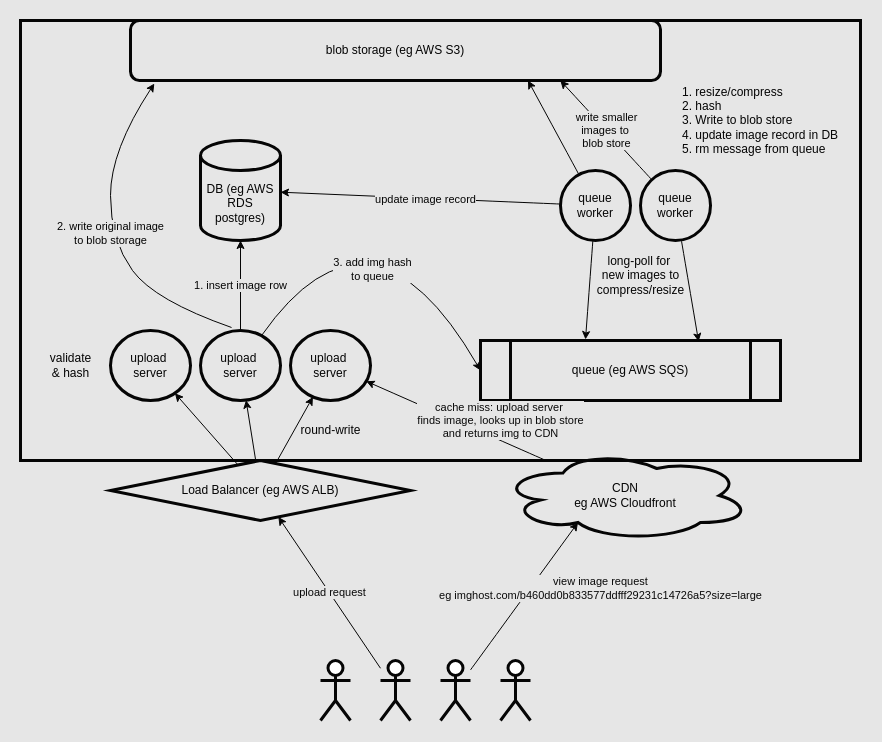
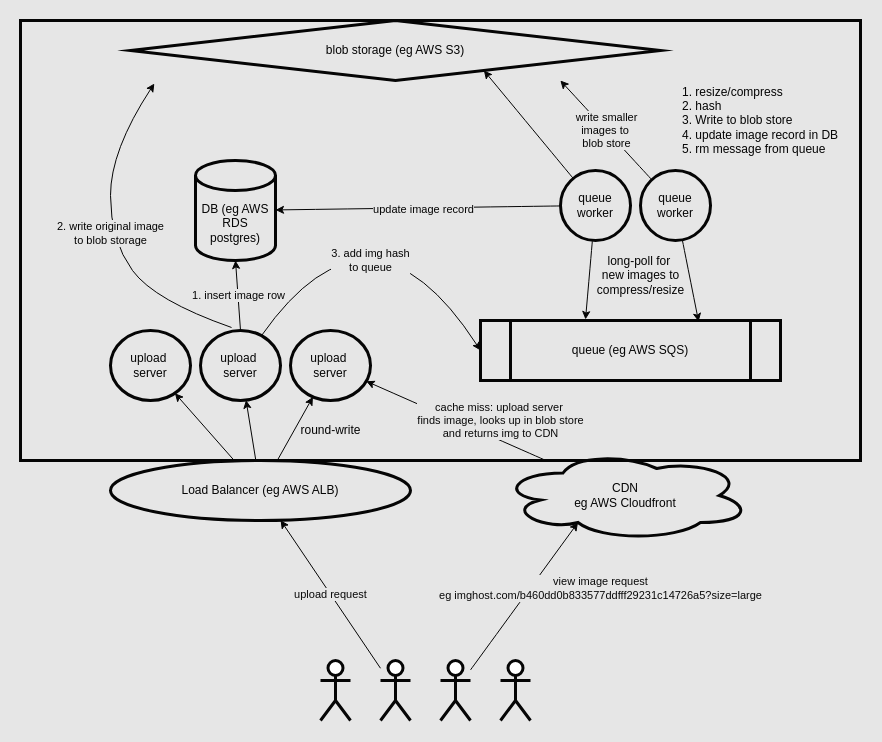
node "blob storage (eg AWS S3)": shape rounded rectangle -> diamond
node "DB (eg AWS RDS postgres)": moved (241, 191) -> (236, 211)
node "validate & hash": removed
node "queue (eg AWS SQS)": moved (631, 371) -> (631, 351)
node "Load Balancer (eg AWS ALB)": shape diamond -> ellipse
